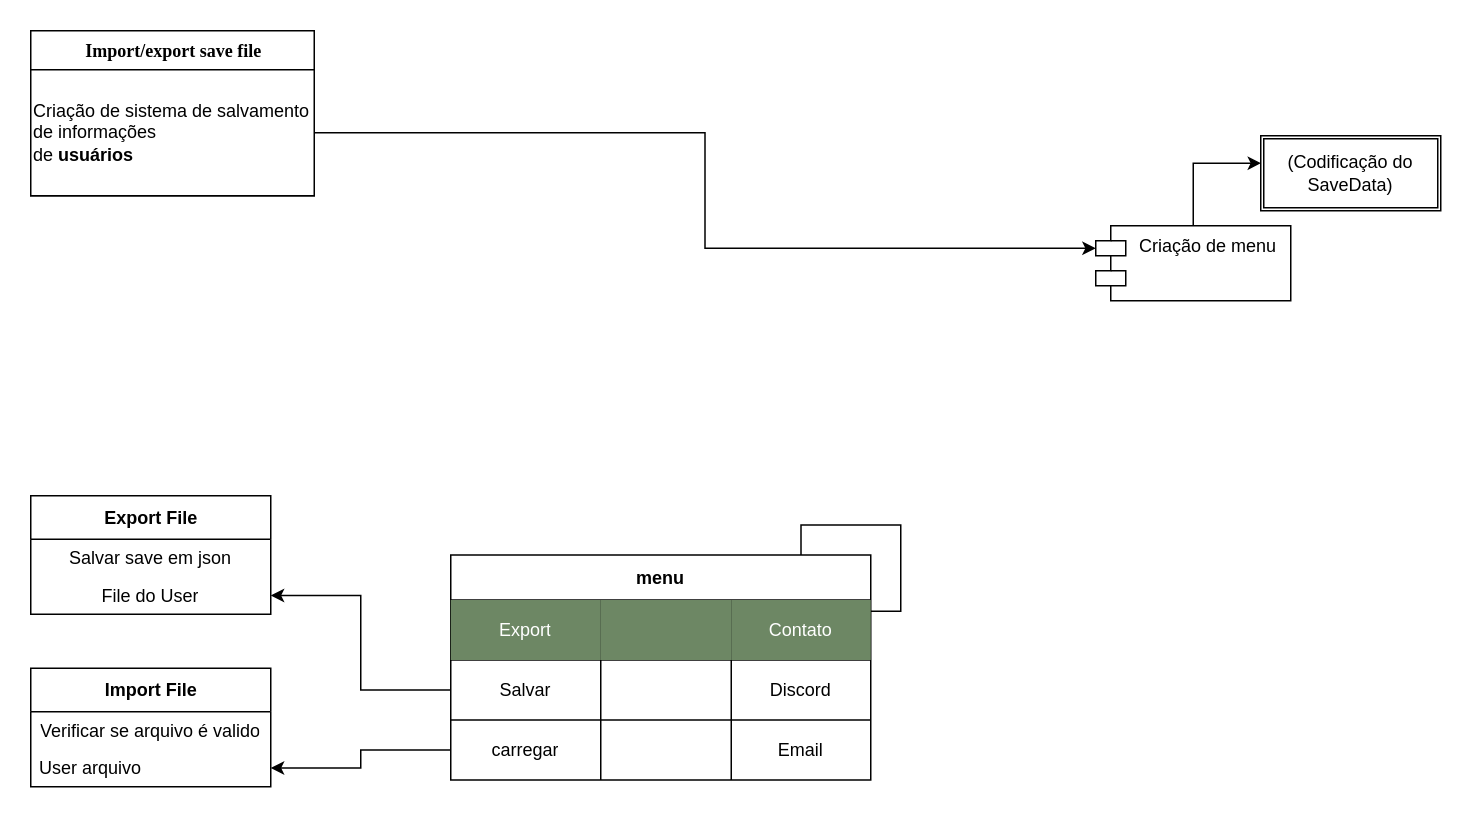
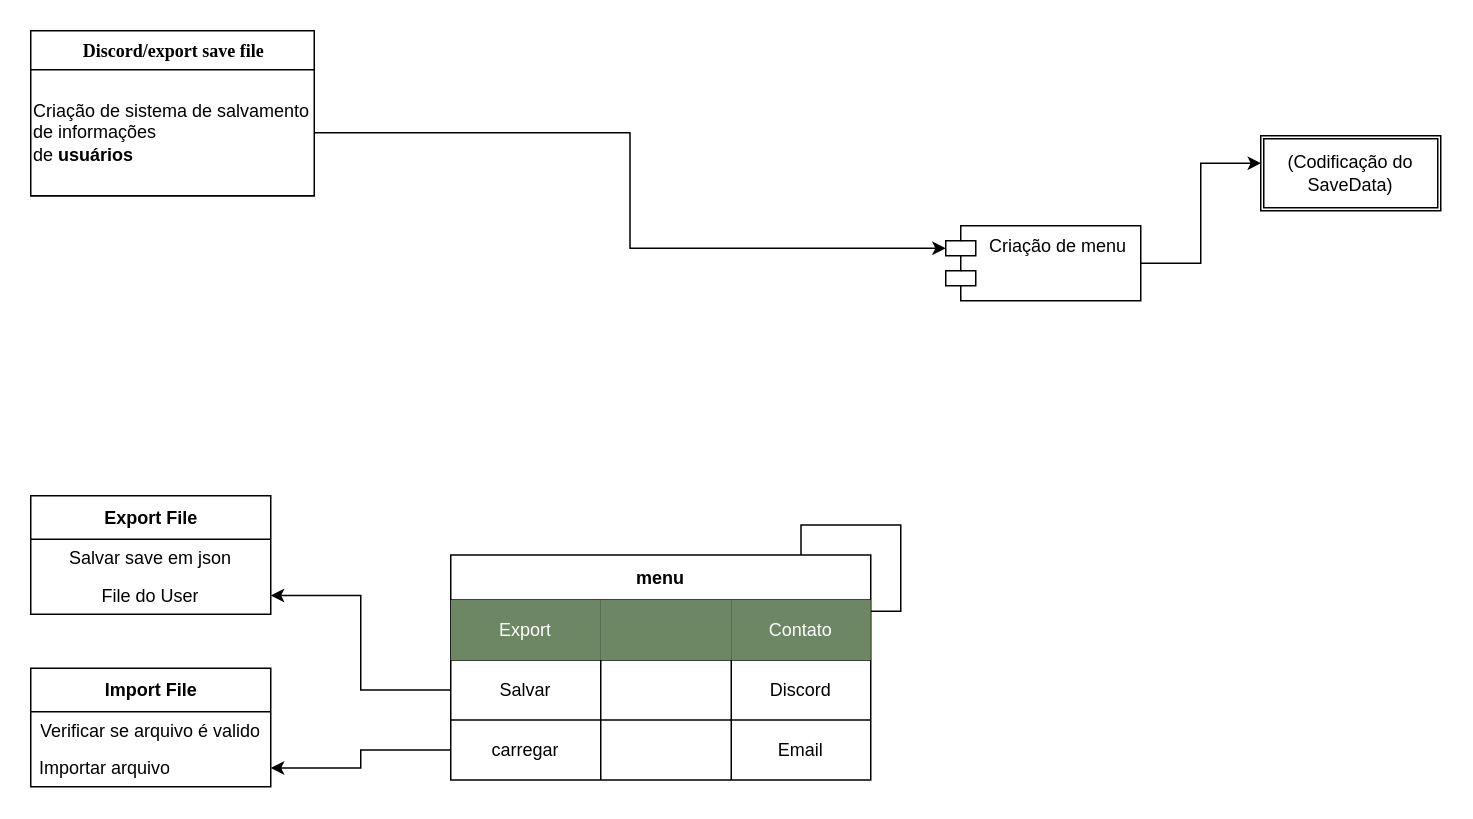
node "Import/export save file": label "Import/export save file" -> "Discord/export save file"
node "Criação de menu": moved (1193, 263) -> (1043, 263)
node "User arquivo": label "User arquivo" -> "Importar arquivo"
